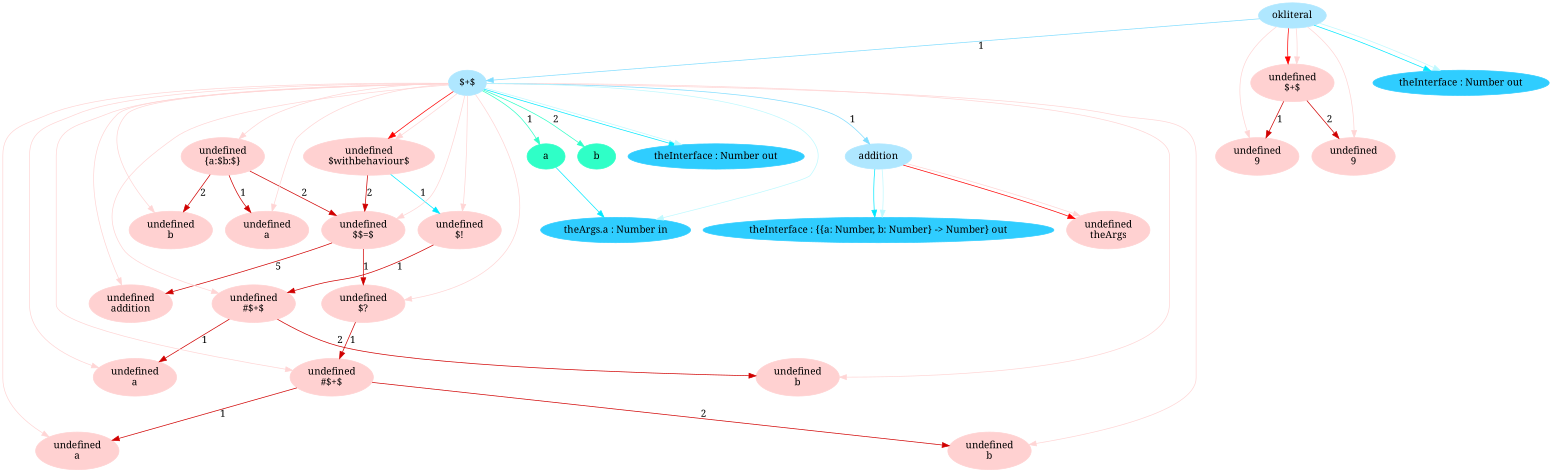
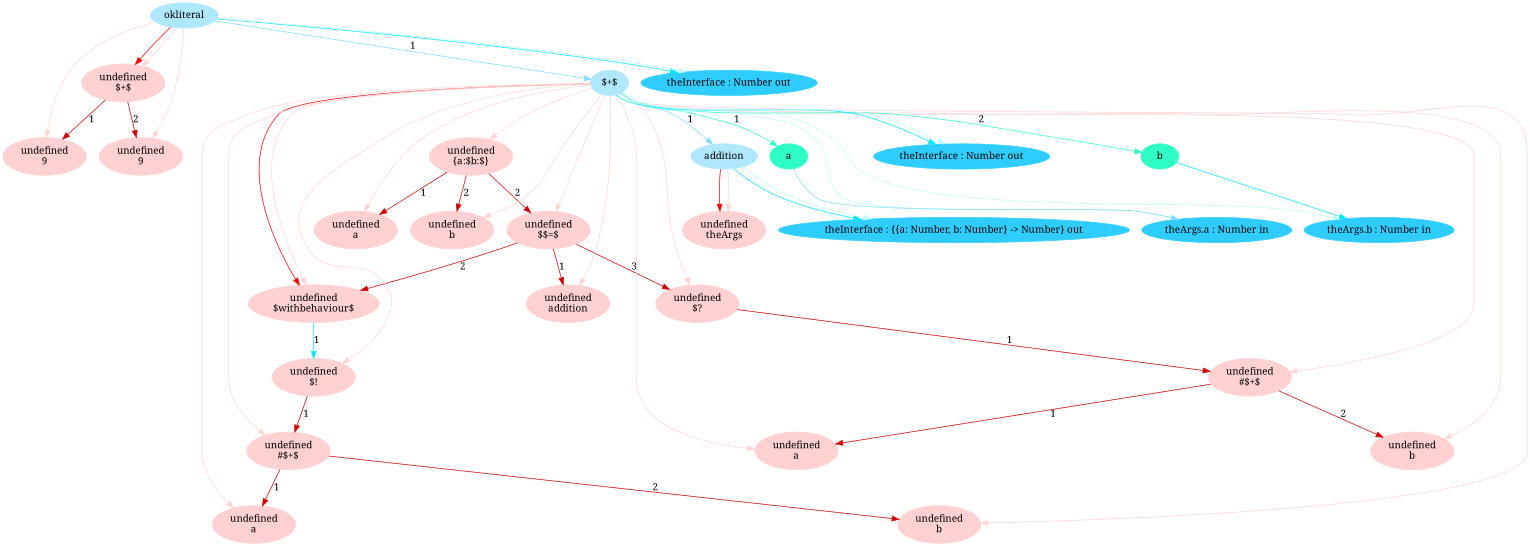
edge "undefined $withbehaviour$" -> "undefined $$=$": reversed
edge "a" -> "theArgs.a : Number in": color #00e8ff -> #81ddff
node "theArgs.b : Number in": added
edge "undefined $$=$" -> "undefined addition": label "5" -> "1"
edge "undefined $$=$" -> "undefined $?": label "1" -> "3"
